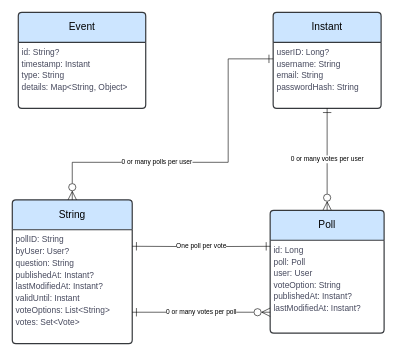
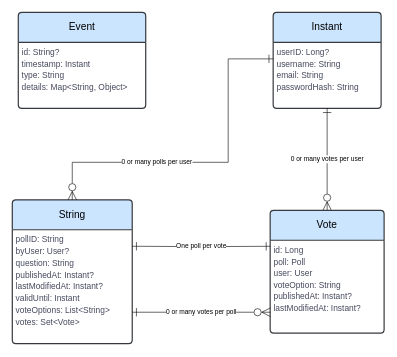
node "Poll": label "Poll" -> "Vote"
